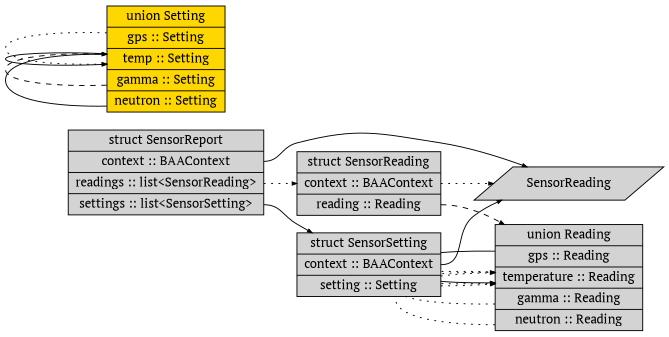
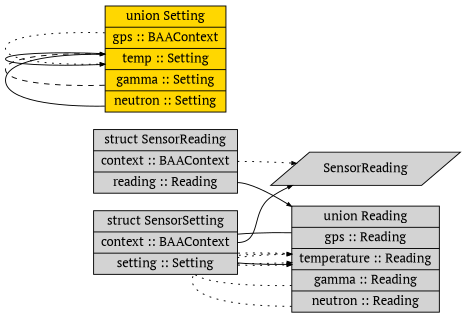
node "union Setting": text "gps :: Setting" -> "gps :: BAAContext"
node "struct SensorReport": removed
edge "struct SensorReading" -> "union Reading": style dashed -> solid
